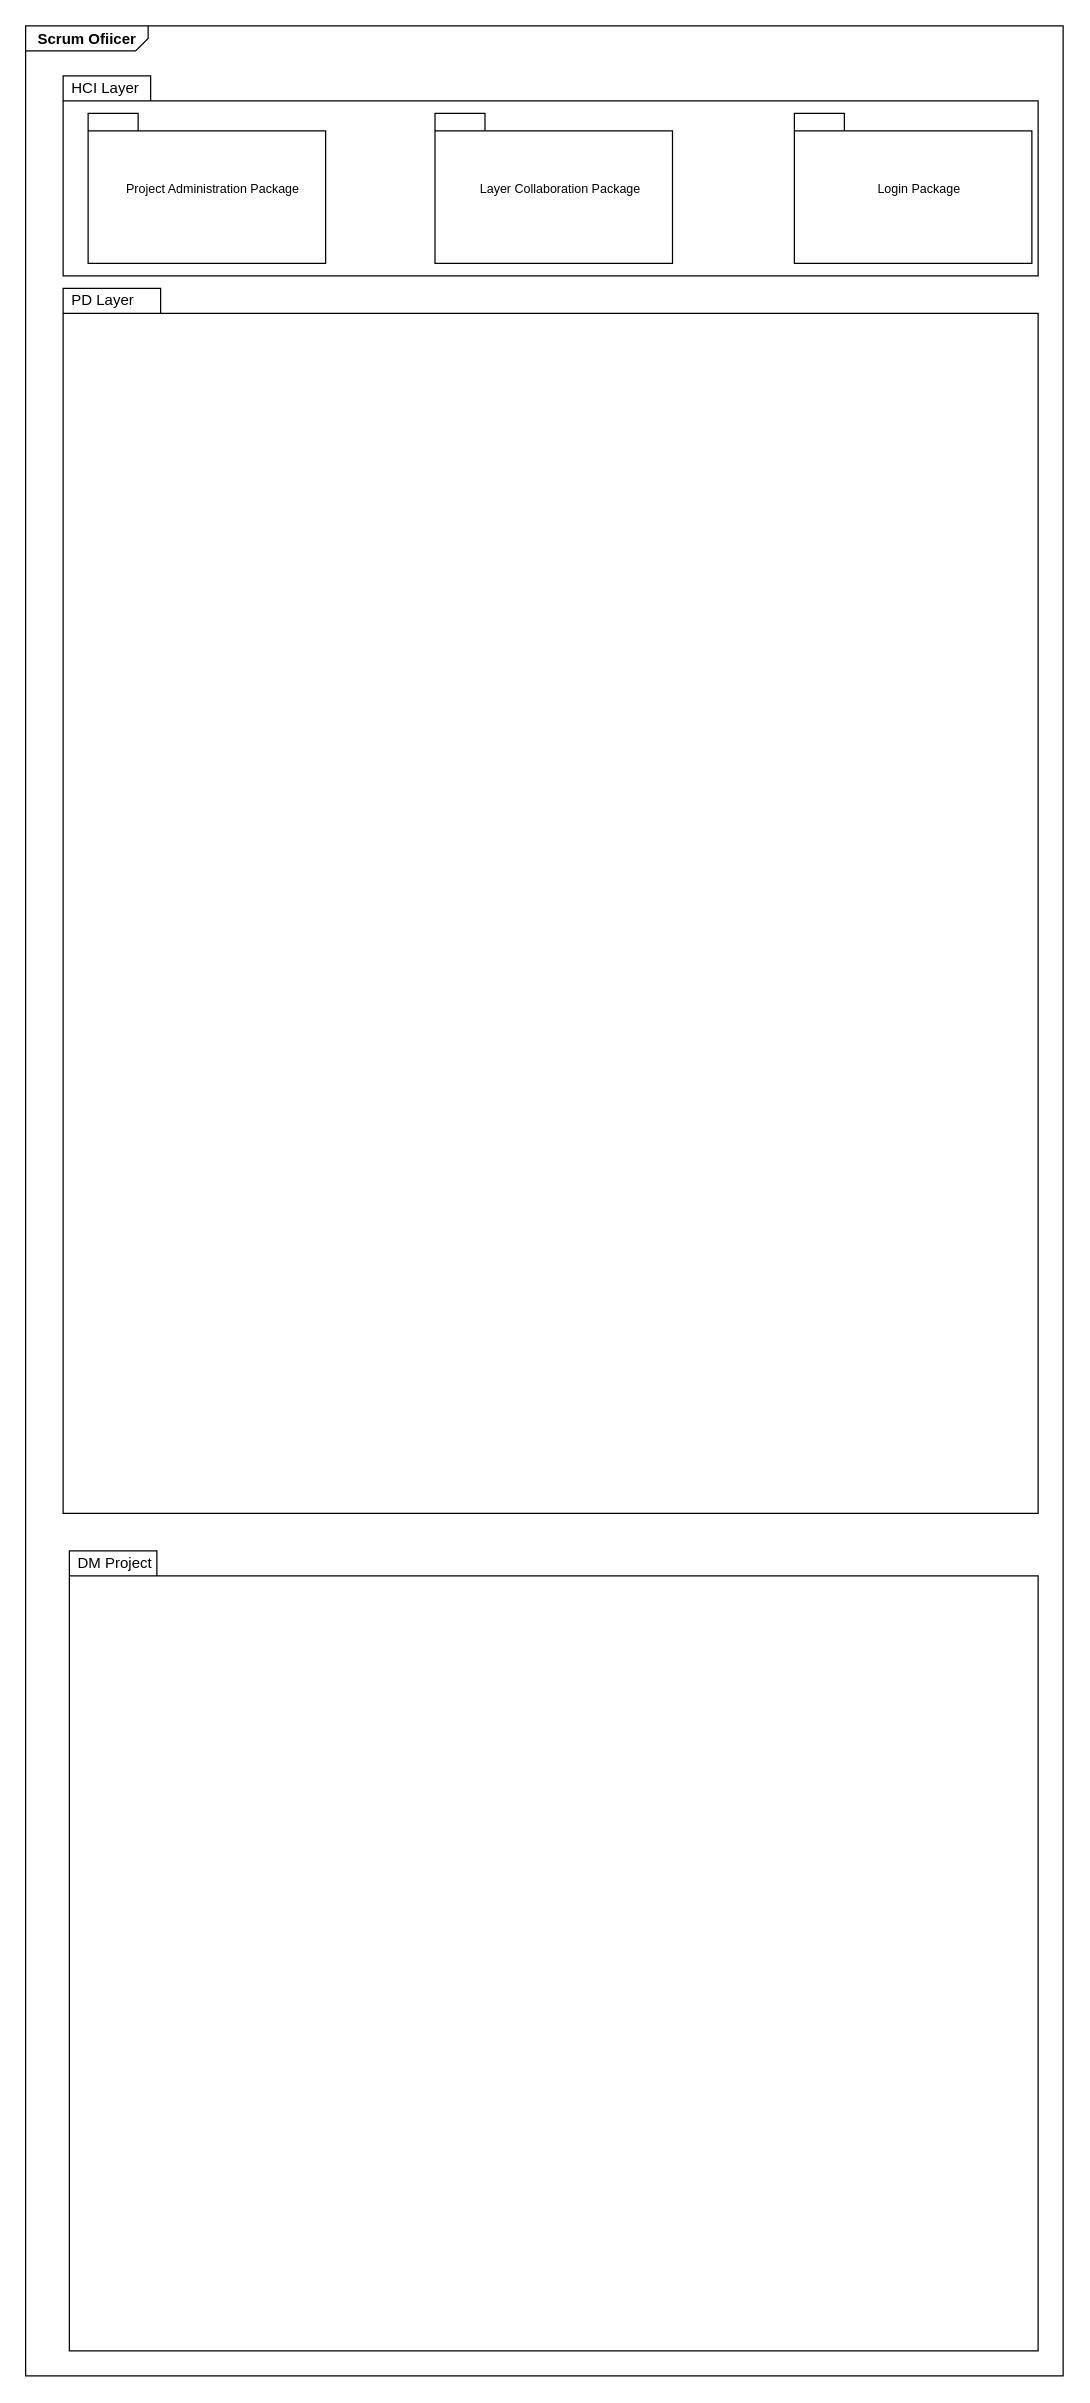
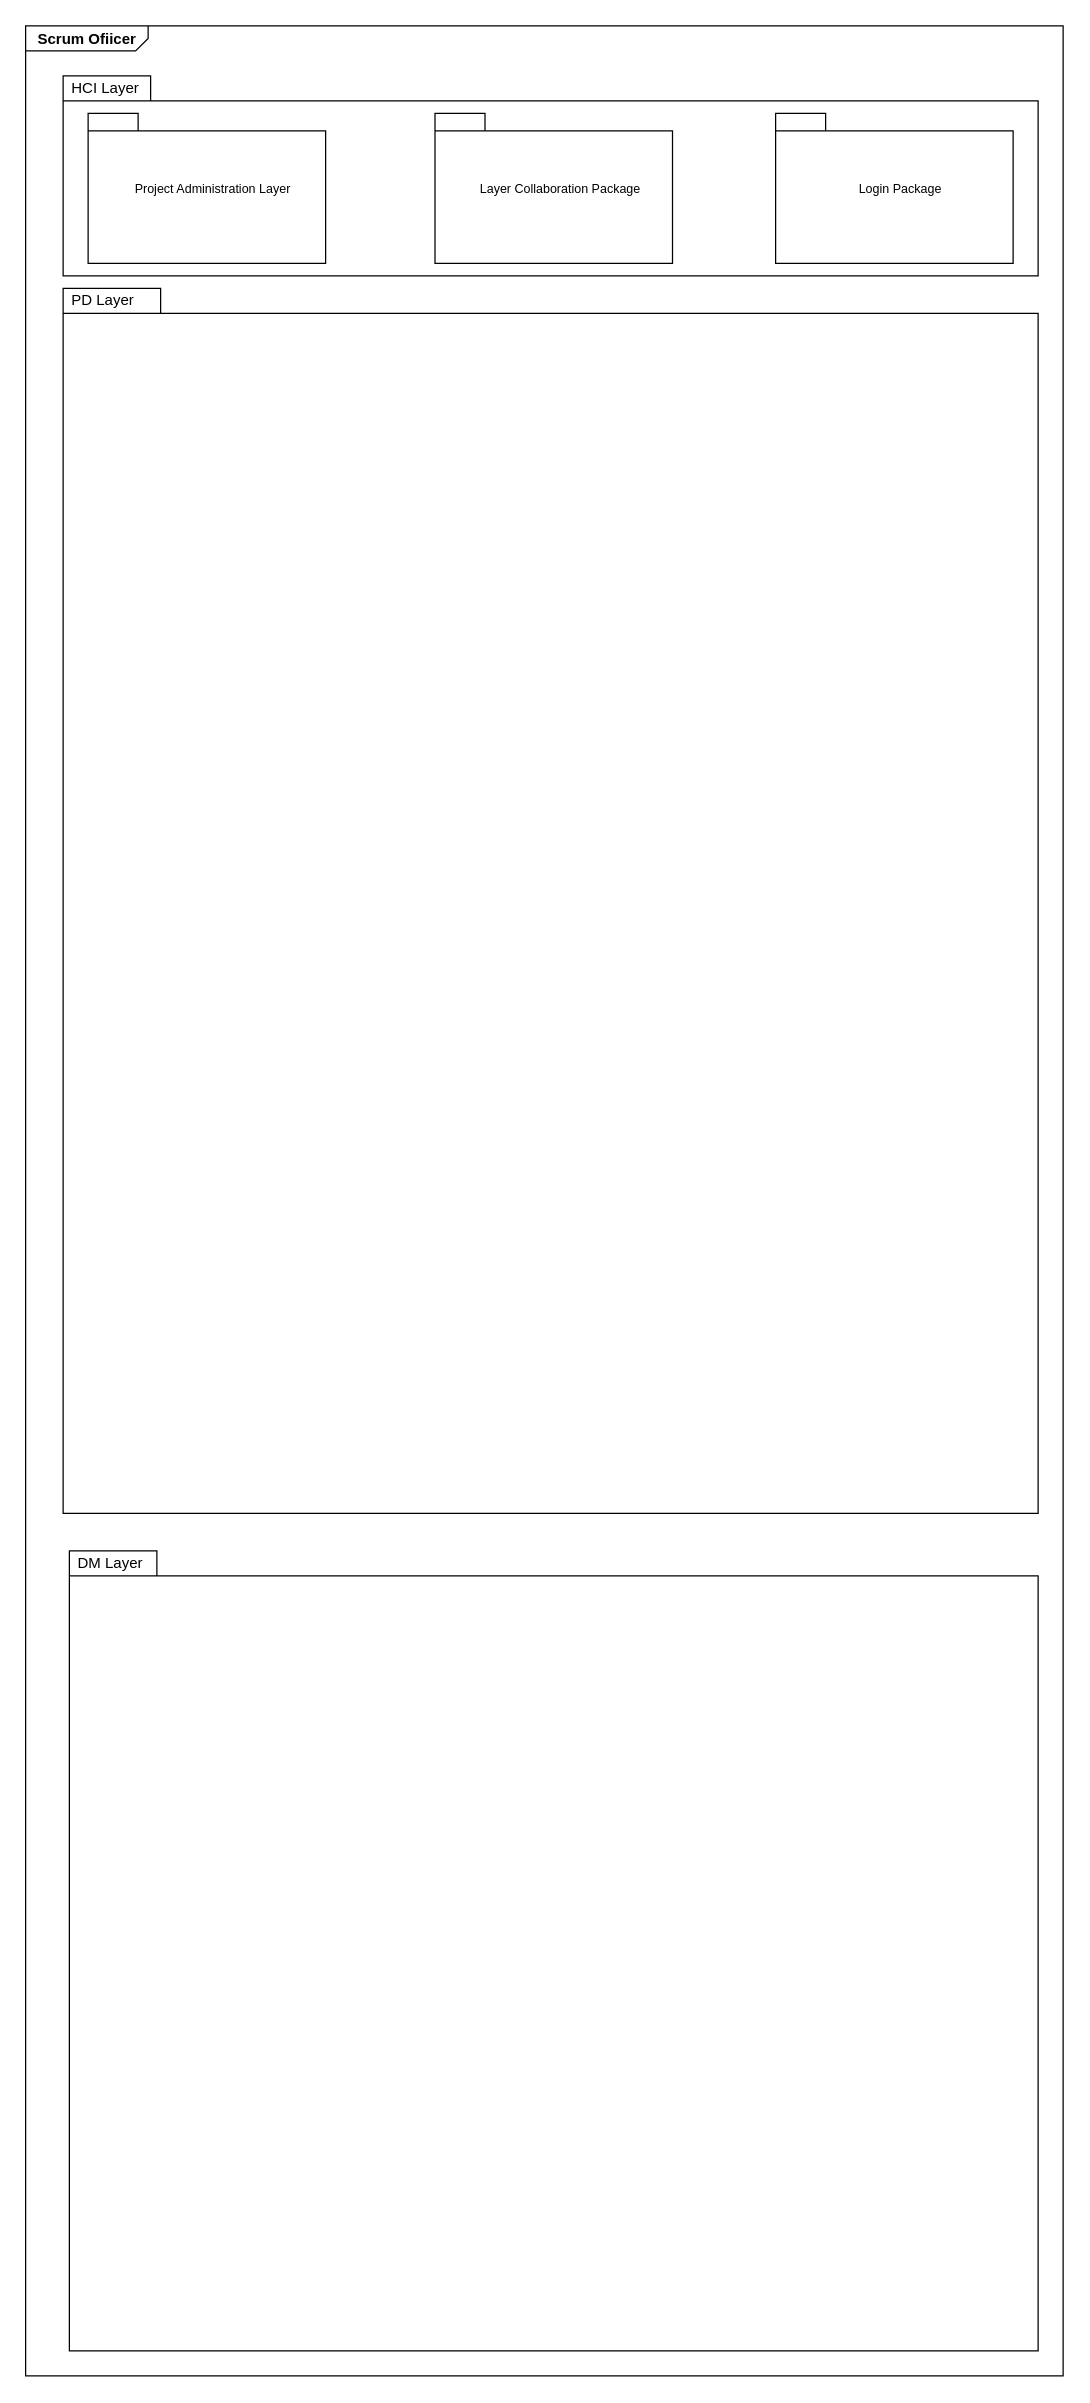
node "Project Administration Package": label "Project Administration Package" -> "Project Administration Layer"
node "Login Package": moved (913, 188) -> (894, 188)
node "DM Project": label "DM Project" -> "DM Layer"
